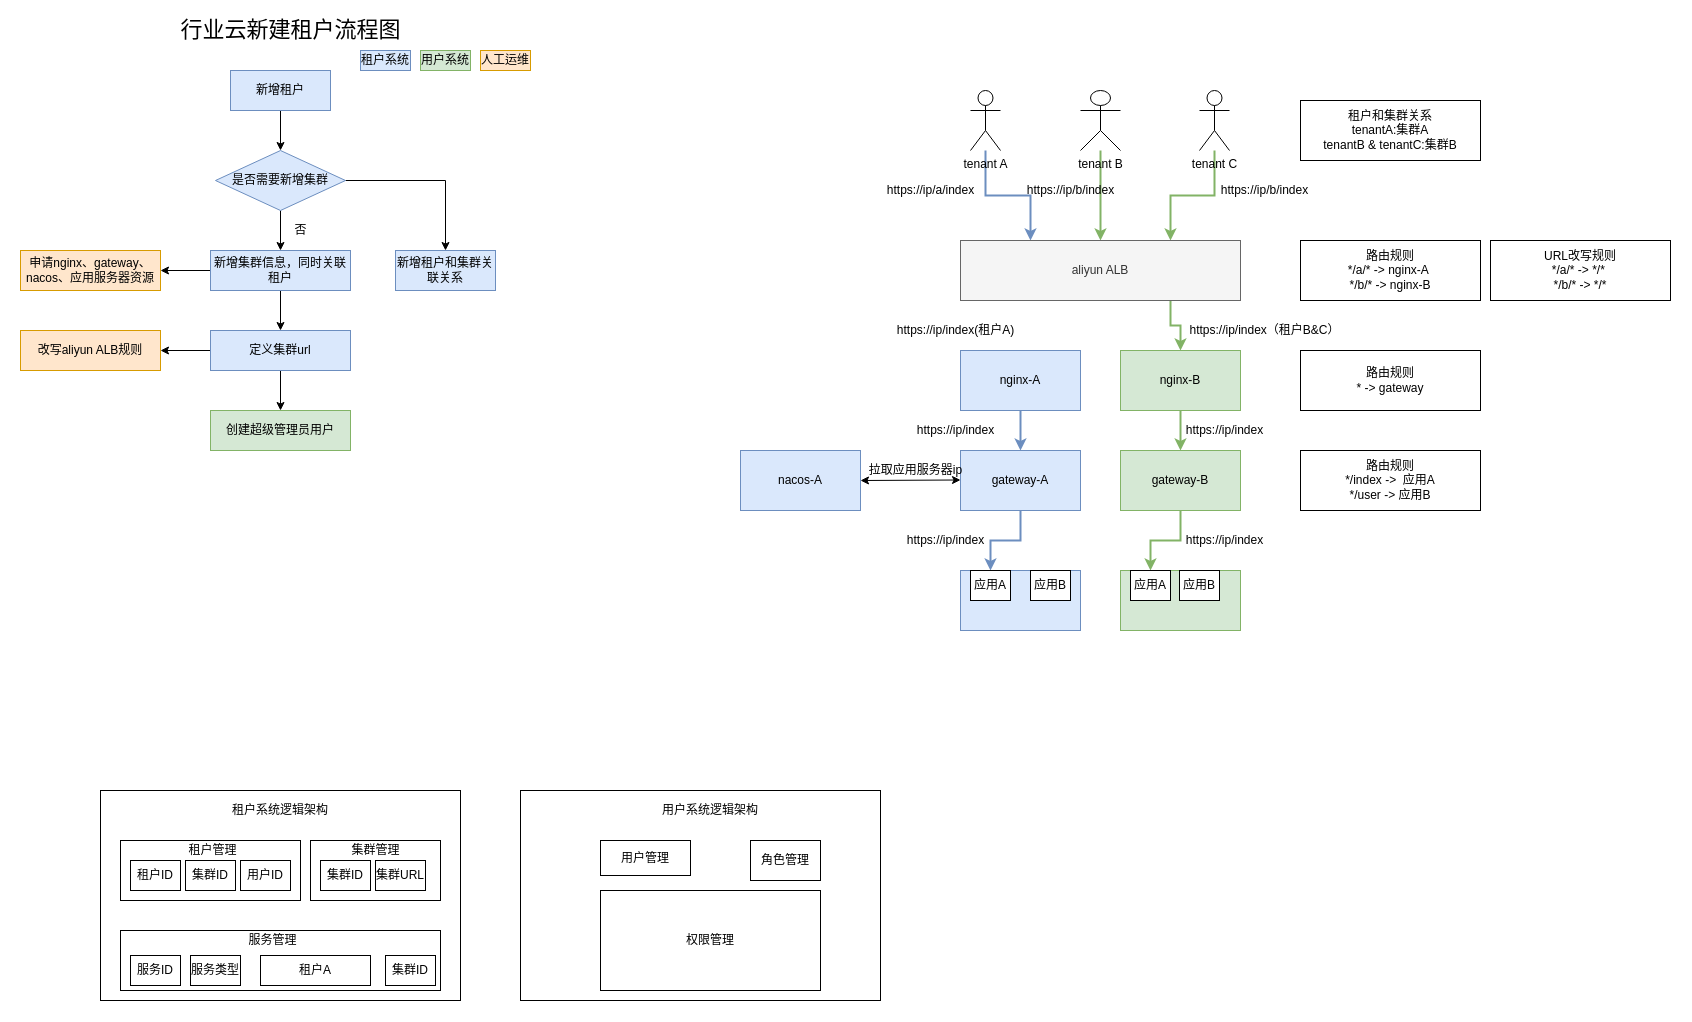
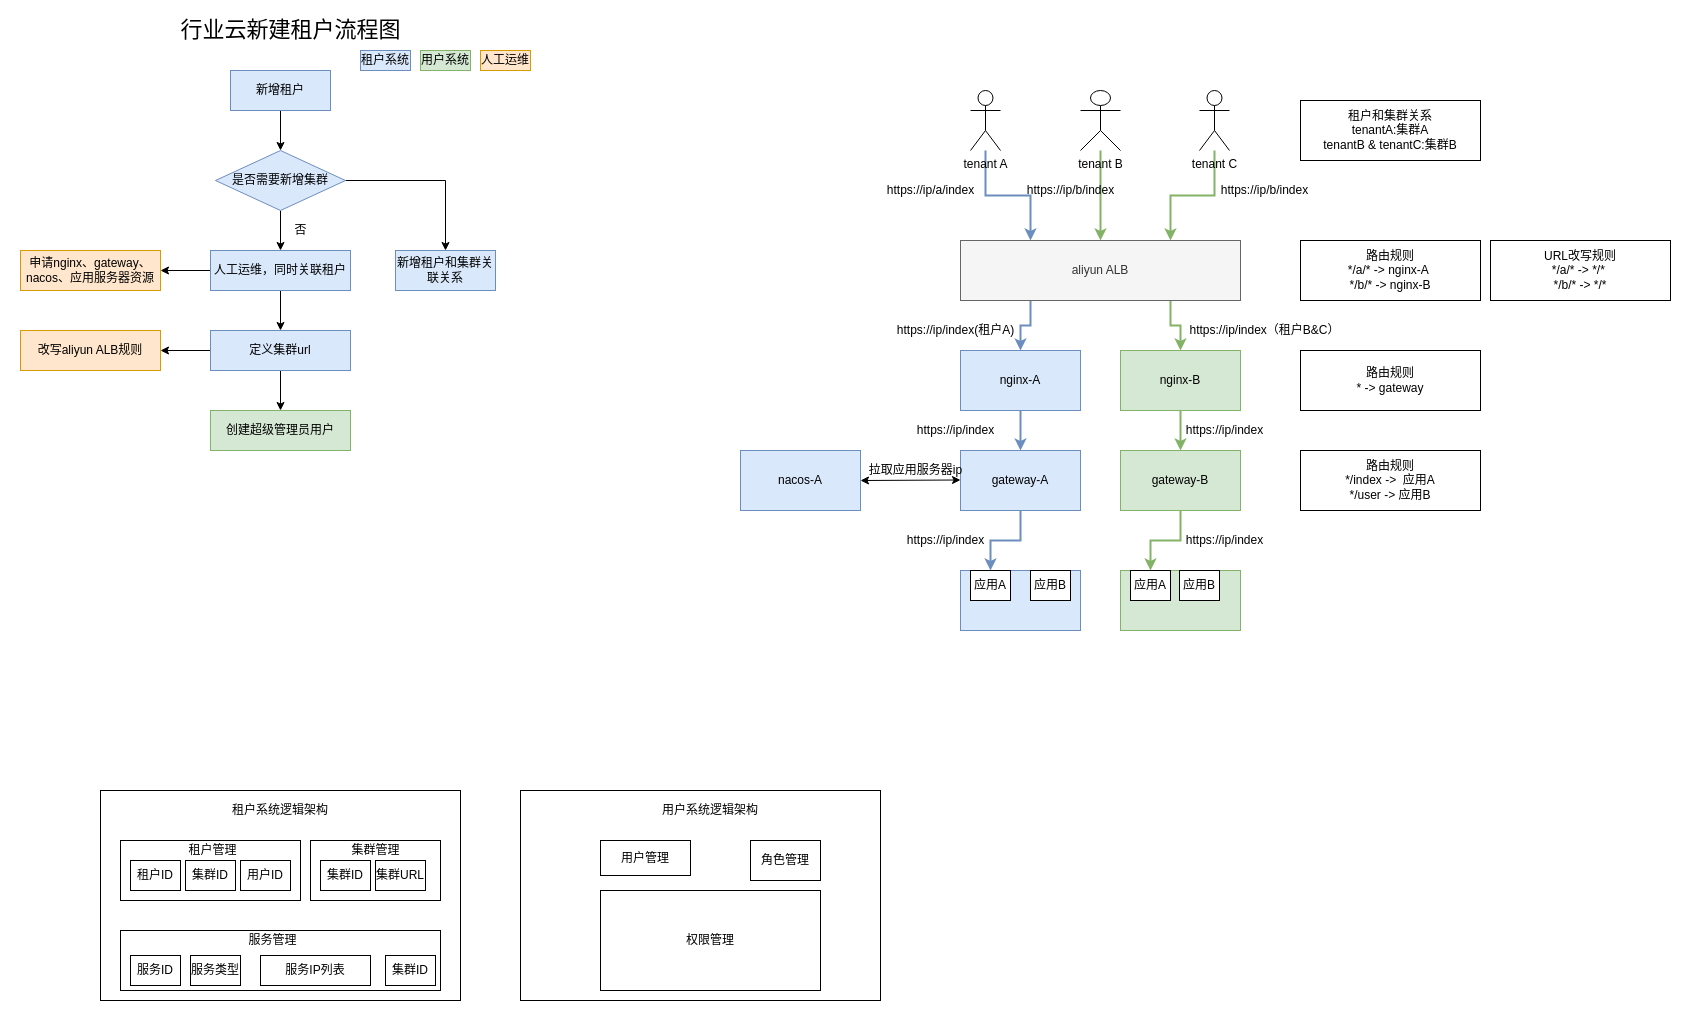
node "新增集群信息，同时关联租户": label "新增集群信息，同时关联租户" -> "人工运维，同时关联租户"
edge "aliyun ALB" -> "nginx-A": added
node "租户A": label "租户A" -> "服务IP列表"
